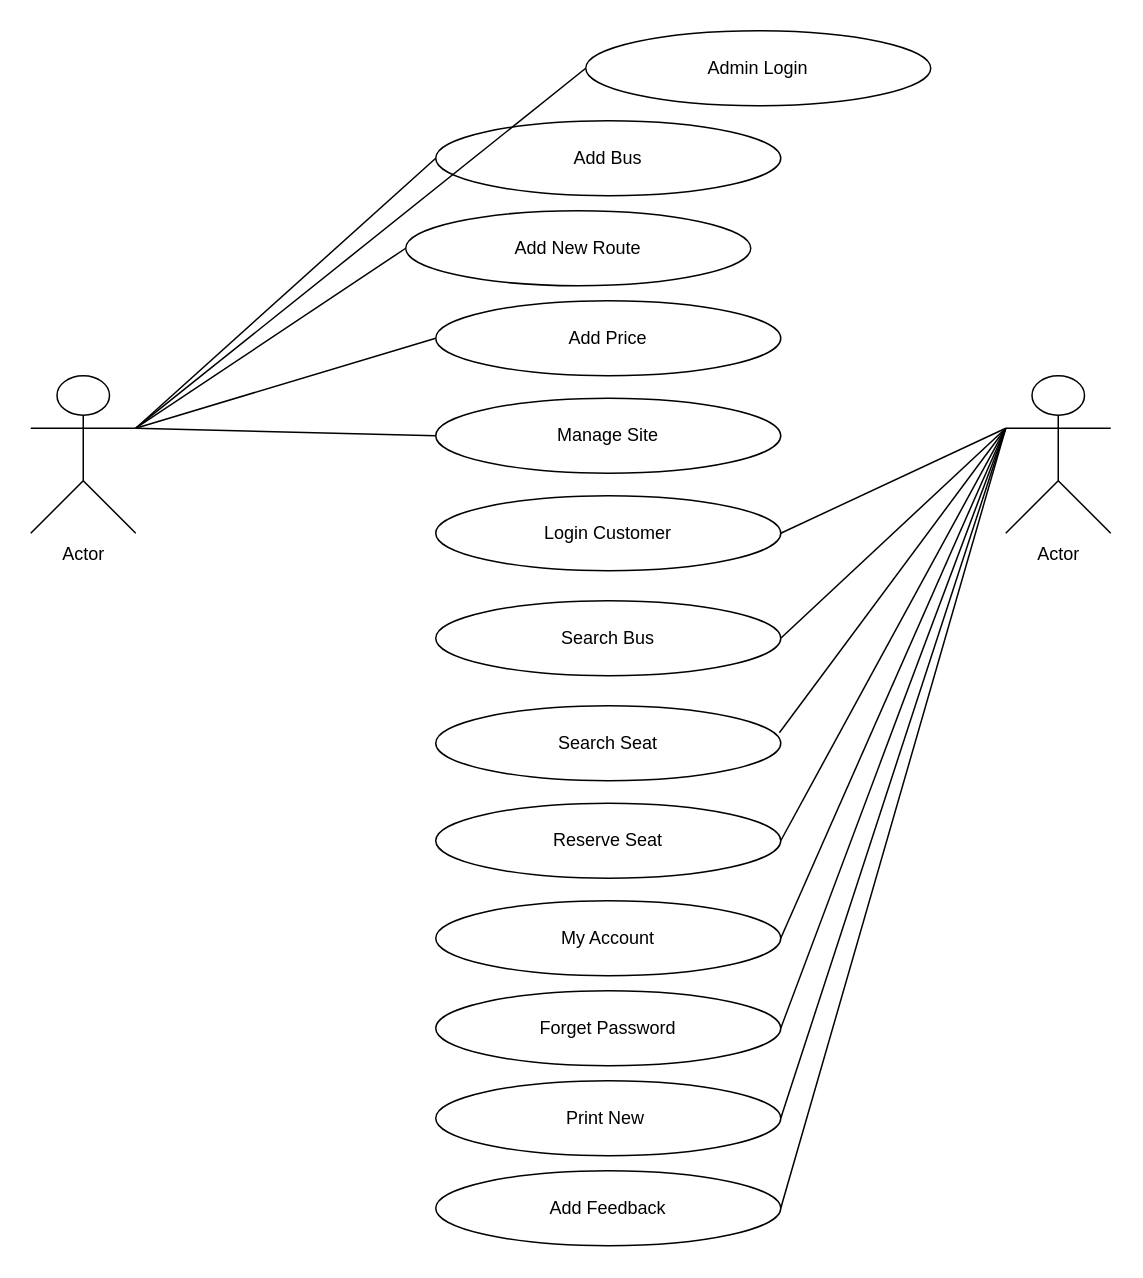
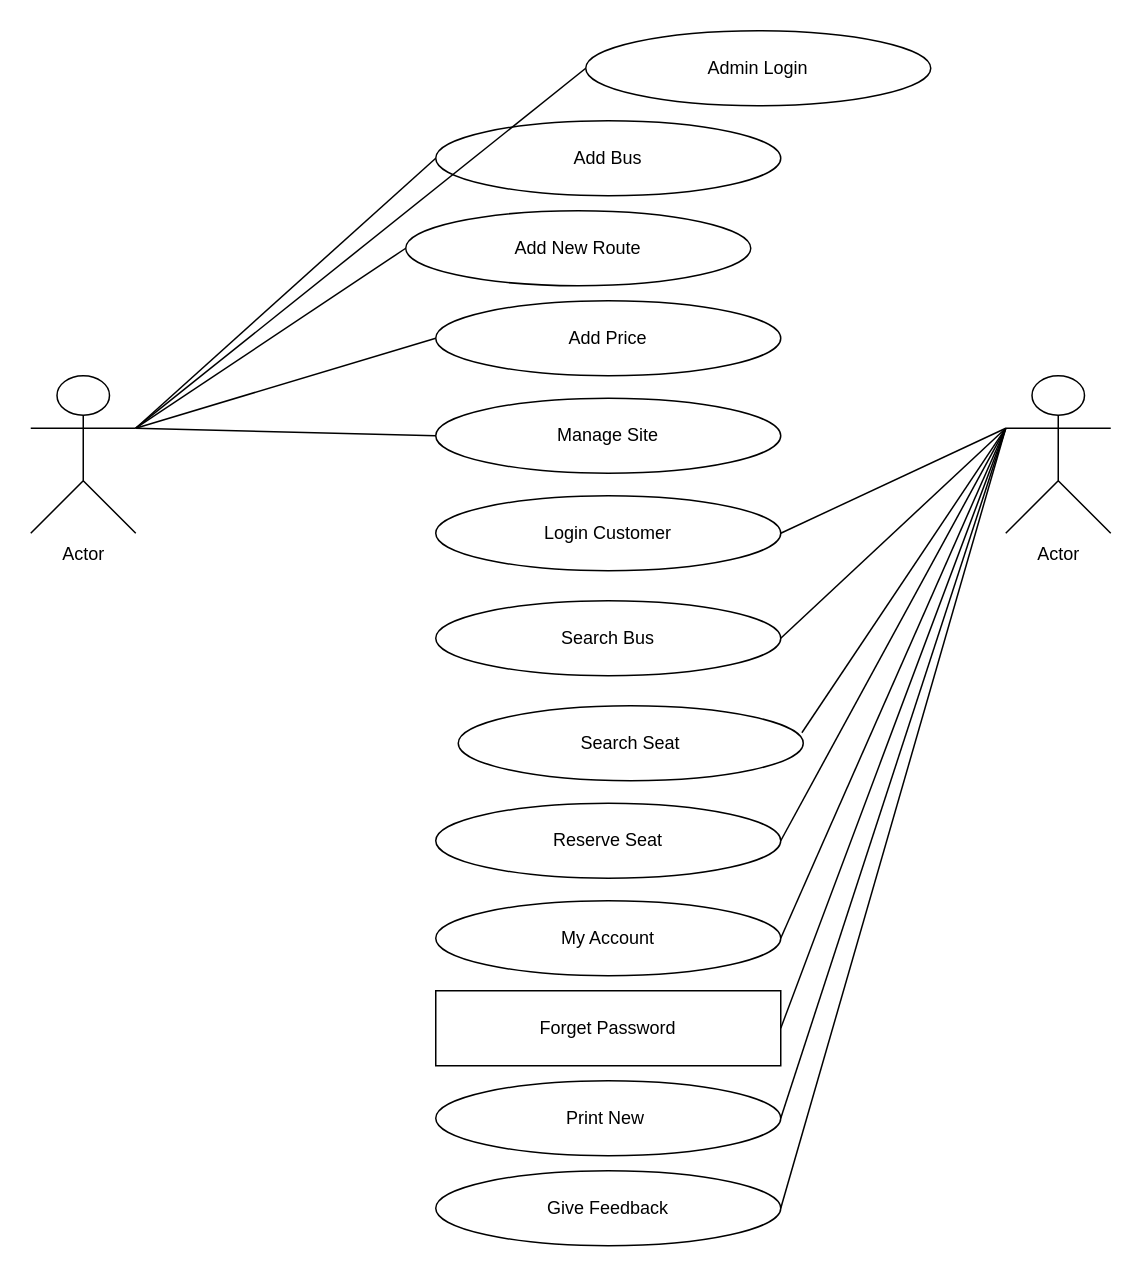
node "Search Seat": moved (608, 743) -> (631, 743)
node "Forget Password": shape ellipse -> rectangle
node "Add Feedback": label "Add Feedback" -> "Give Feedback"
